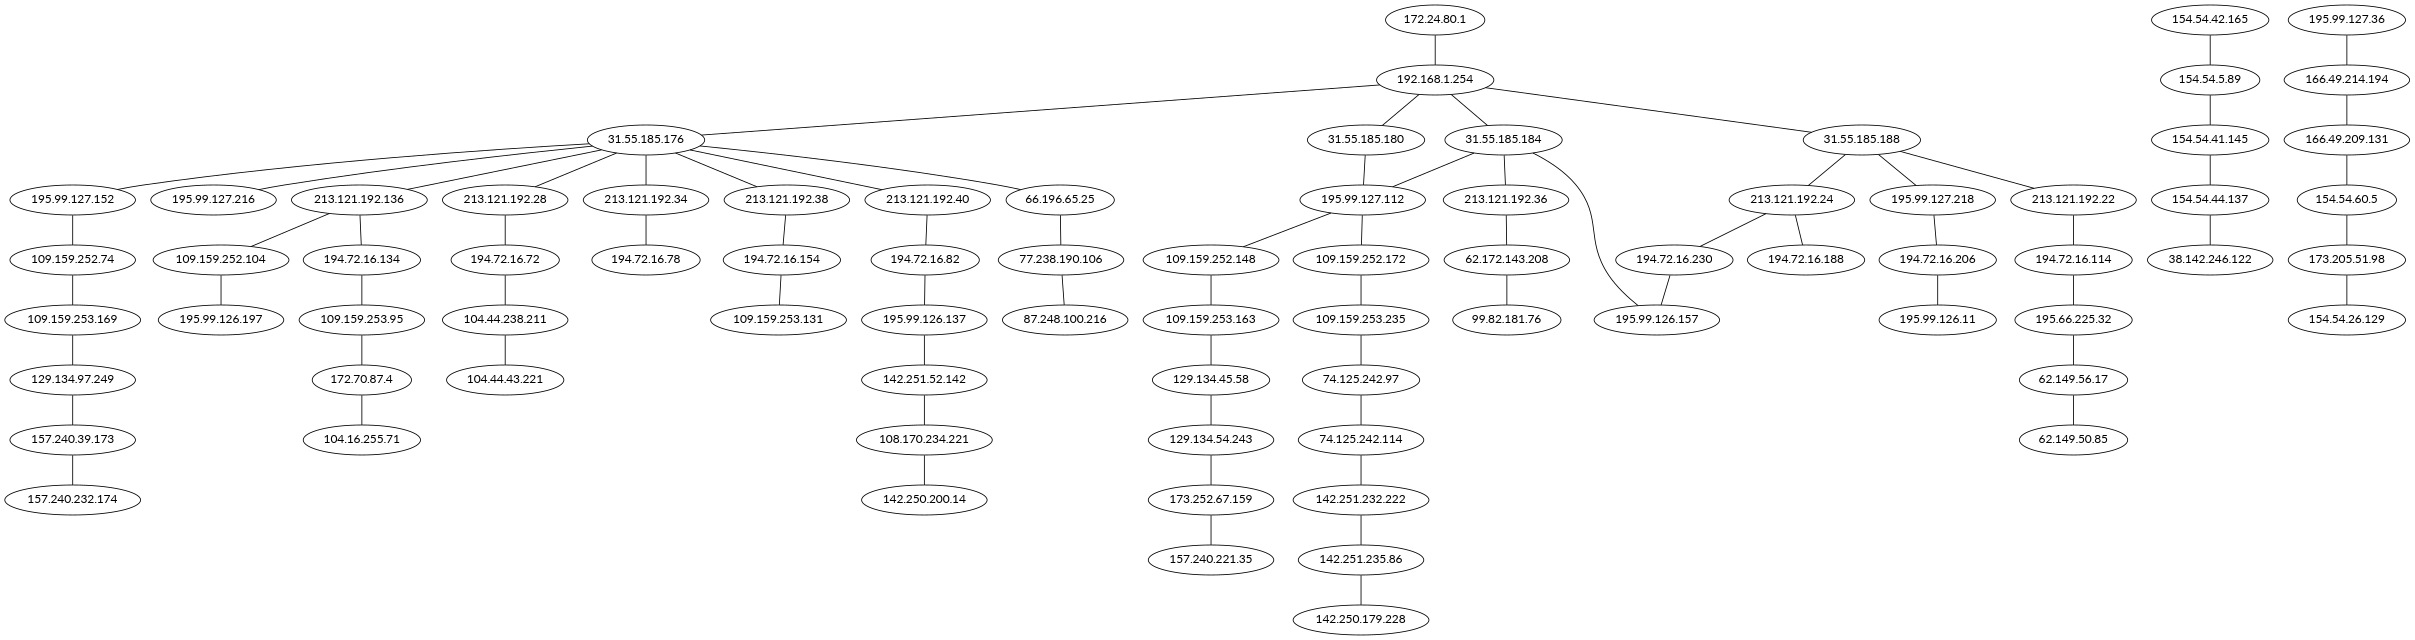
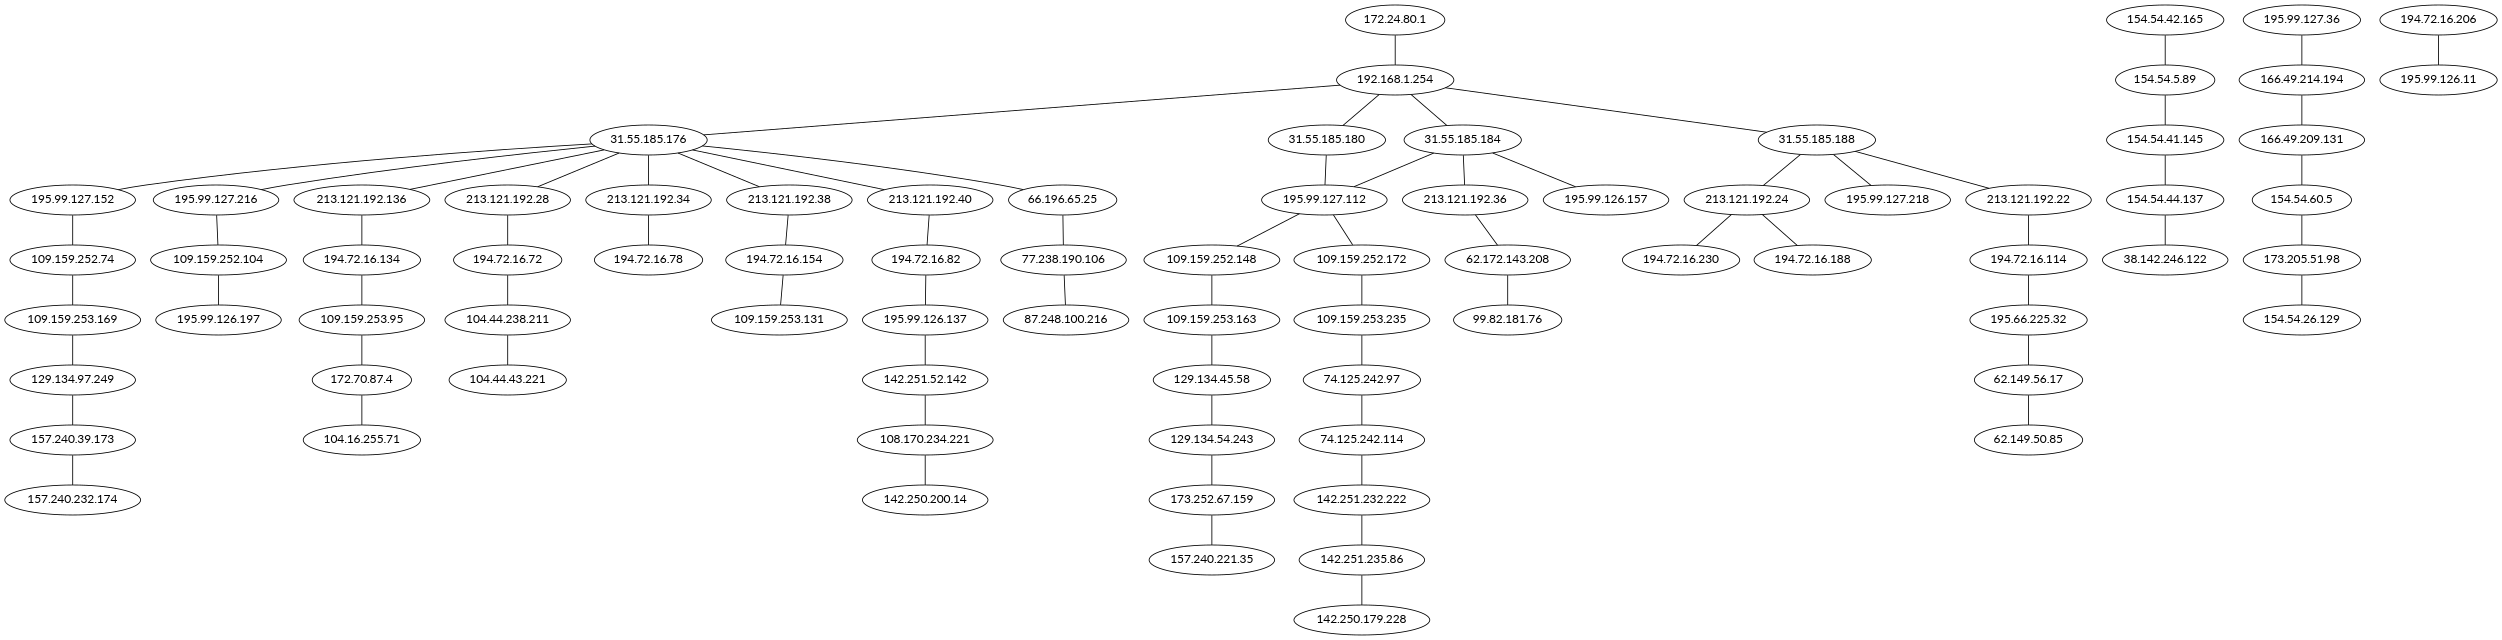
edge "213.121.192.136" -- "109.159.252.104": now "195.99.127.216" -- "109.159.252.104"
edge "195.99.127.218" -- "194.72.16.206": removed
edge "194.72.16.230" -- "195.99.126.157": removed
